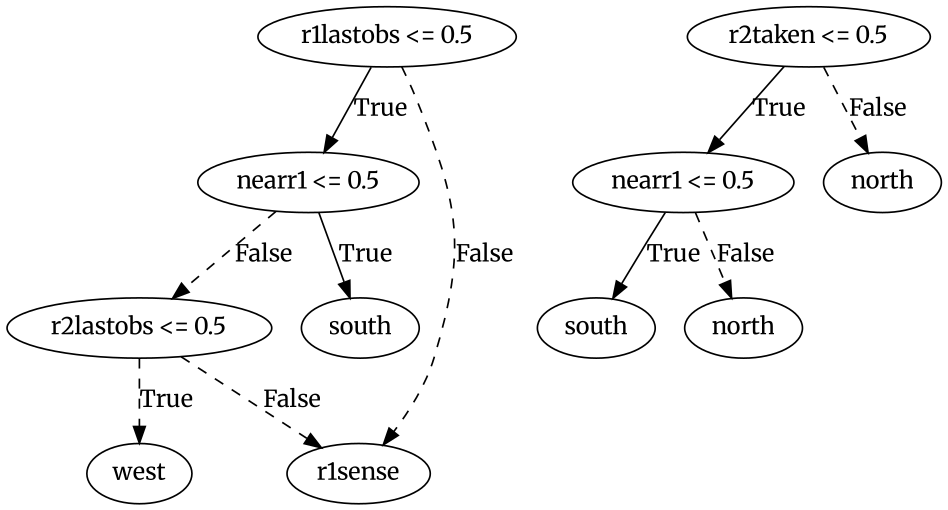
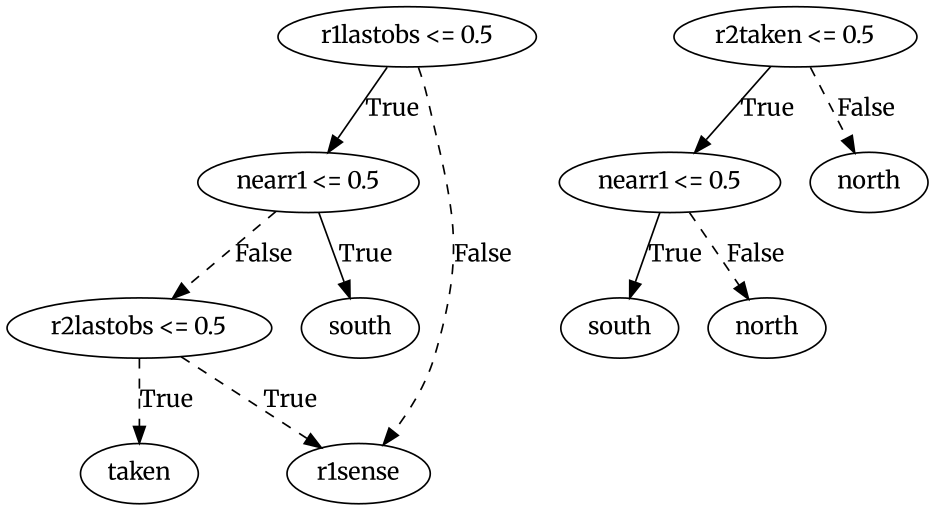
edge "r2lastobs <= 0.5" -> "r1sense": label "False" -> "True"
node "west": label "west" -> "taken"
